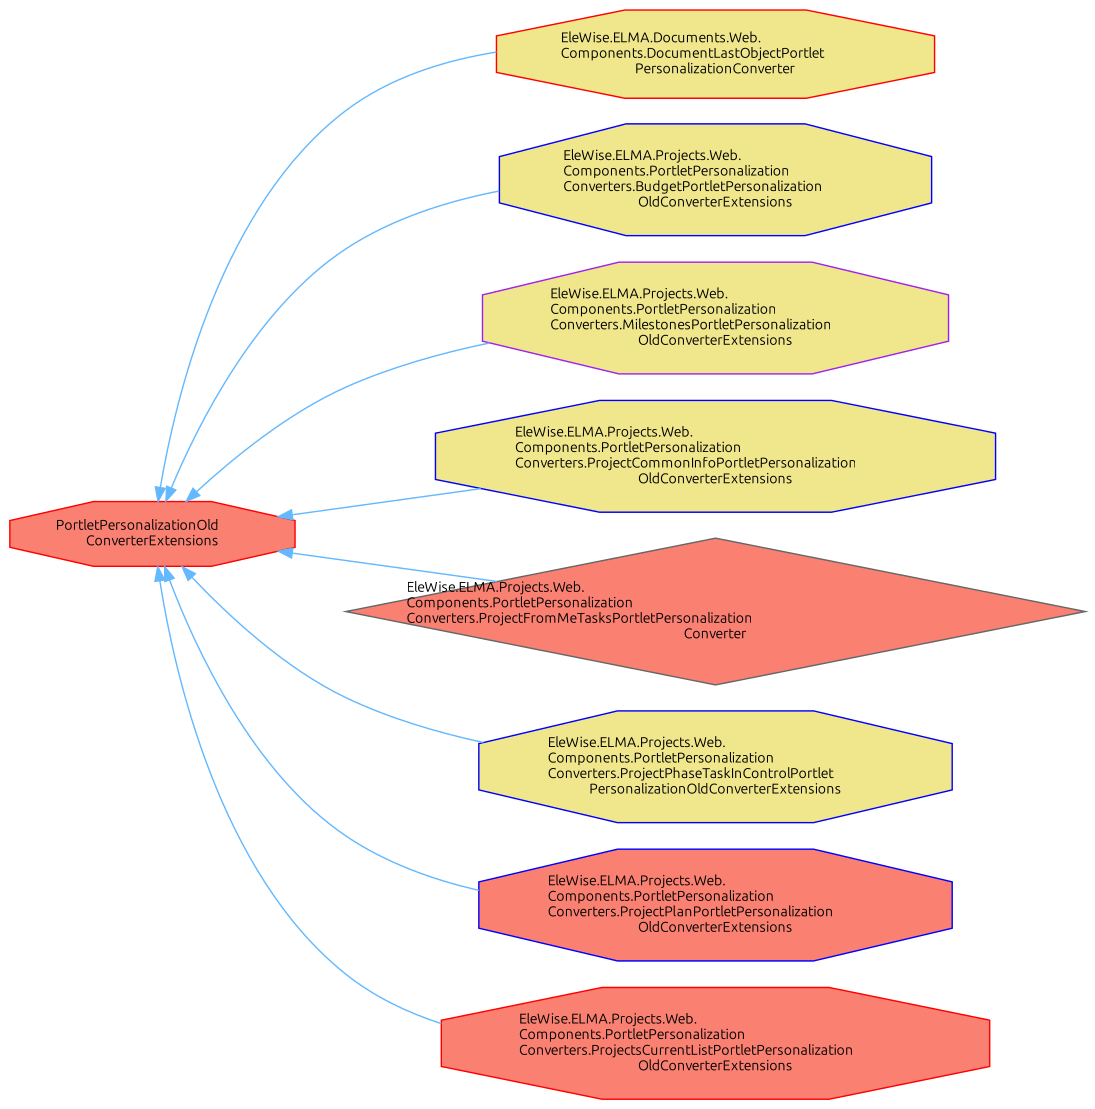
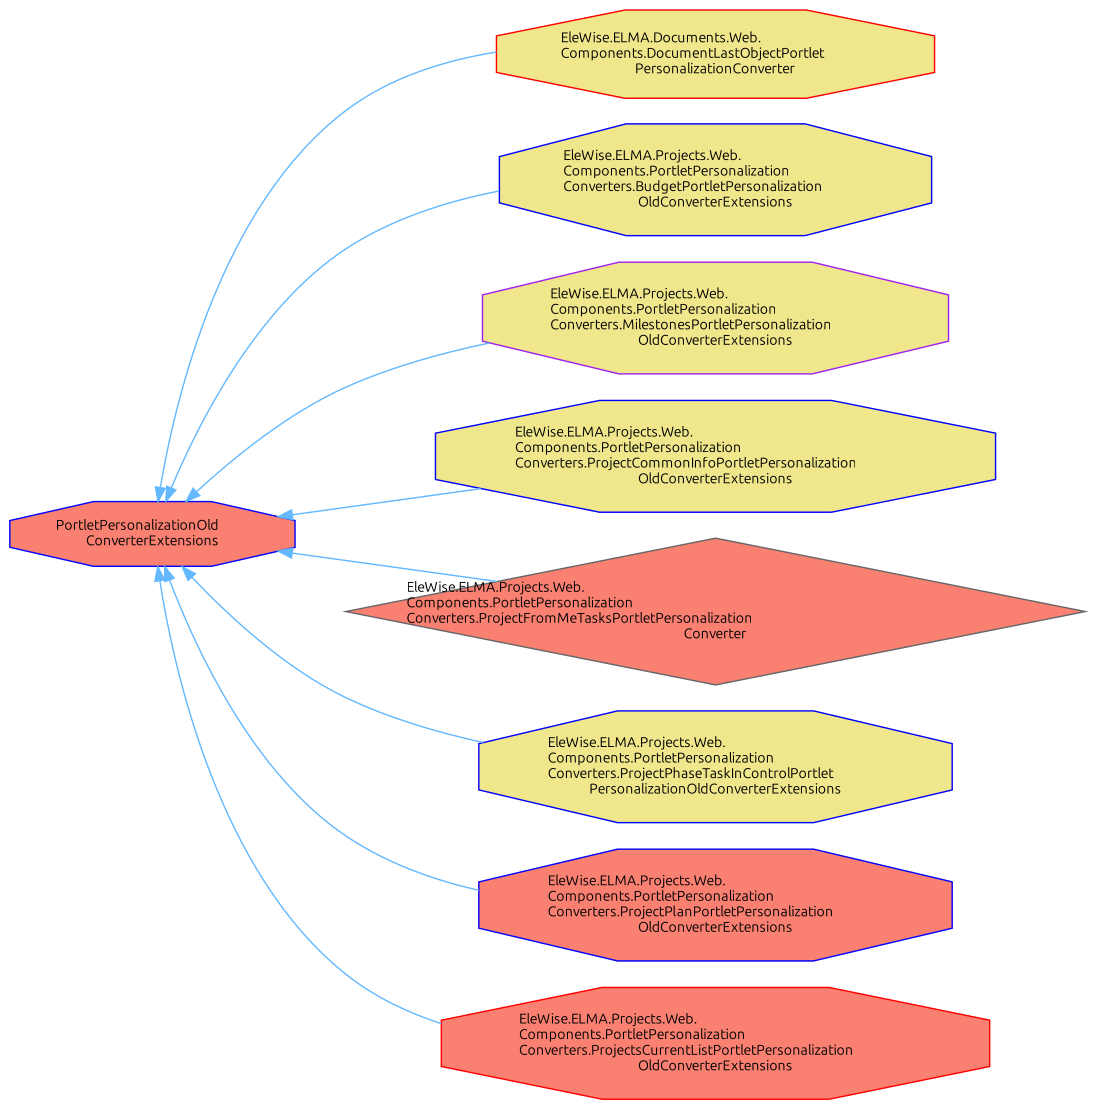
node "PortletPersonalizationOld ConverterExtensions": color red -> blue
